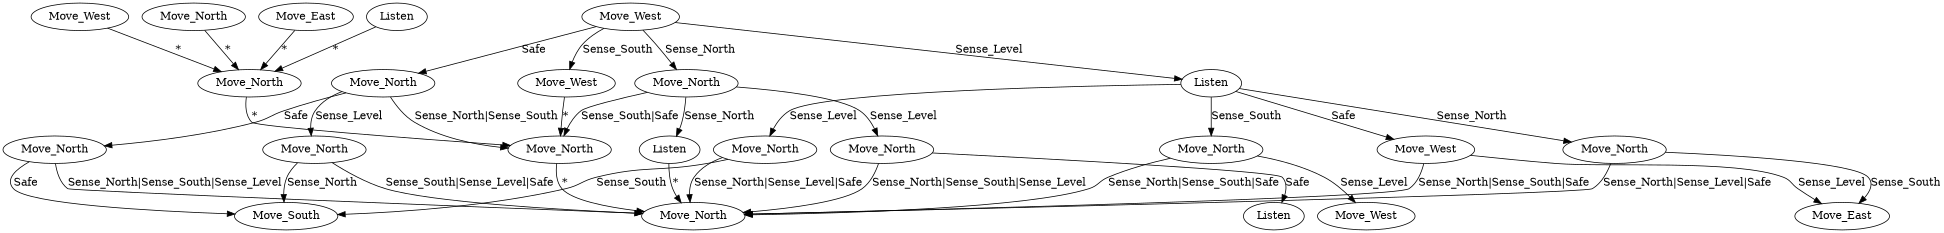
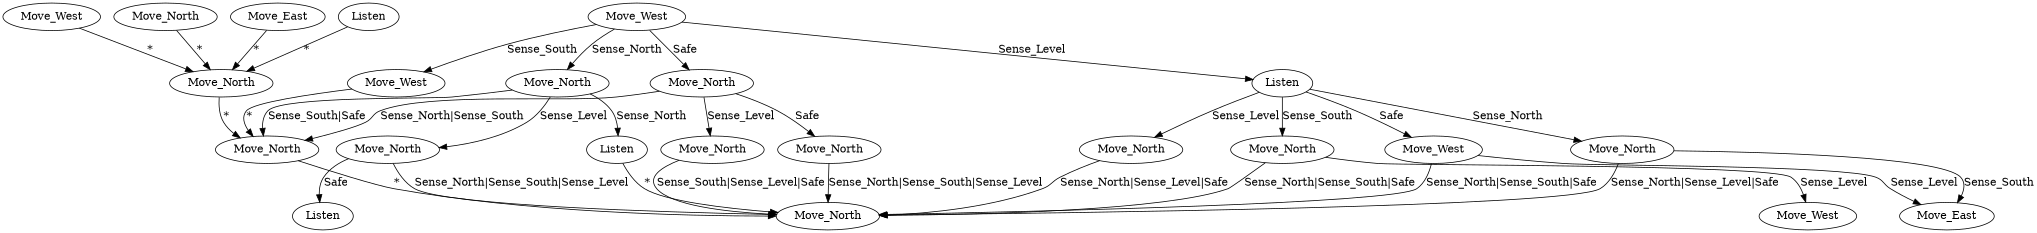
node "Move_South": removed
